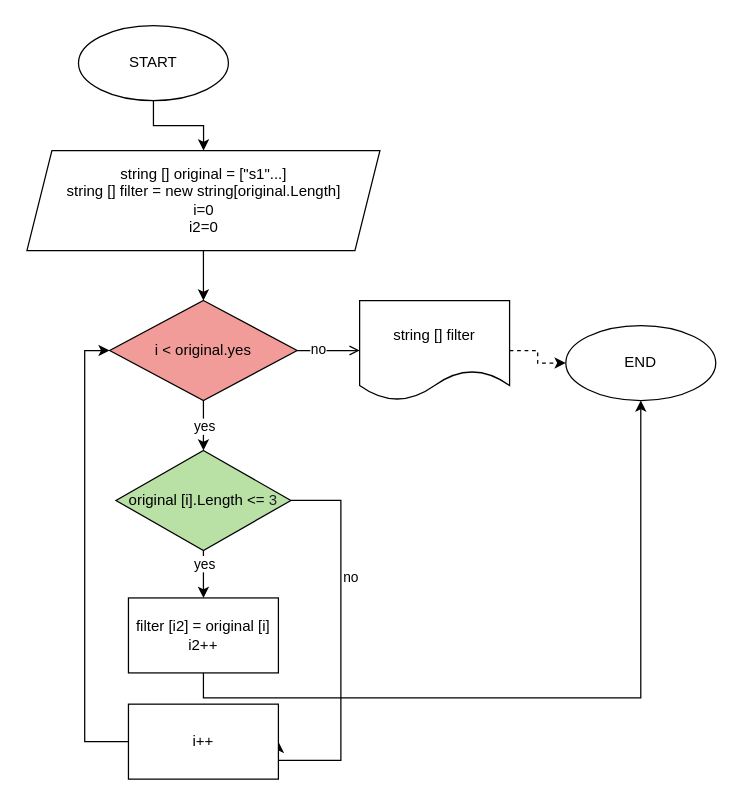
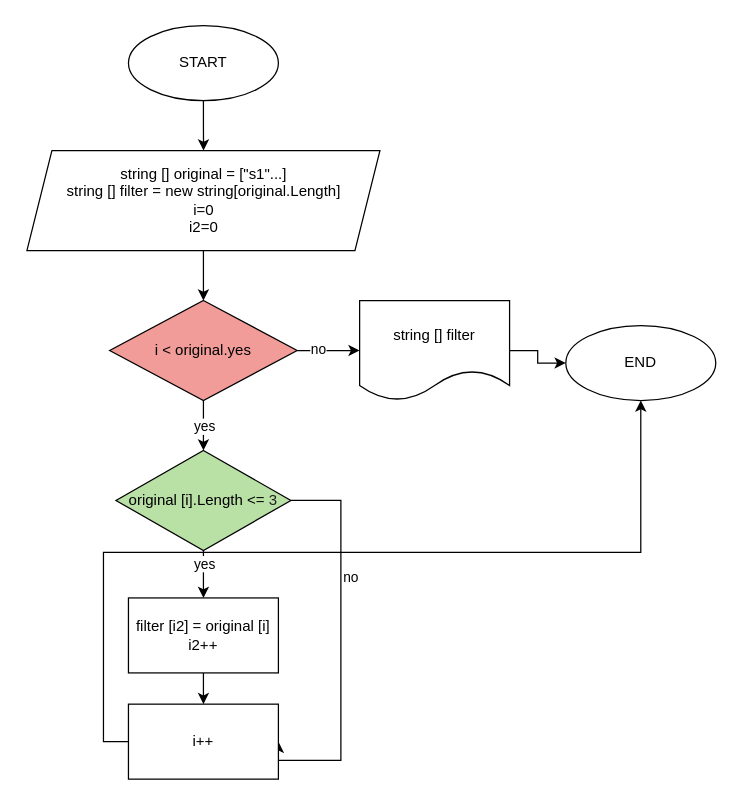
node "START": moved (153, 63) -> (203, 63)
edge "i < original.yes" -> "string [] filter": arrowhead open -> classic
edge "string [] filter" -> "END": style dashed -> solid
edge "i++" -> "i < original.yes": now "i++" -> "END"
edge "filter [i2] = original [i] i2++" -> "END": now "filter [i2] = original [i] i2++" -> "i++"
